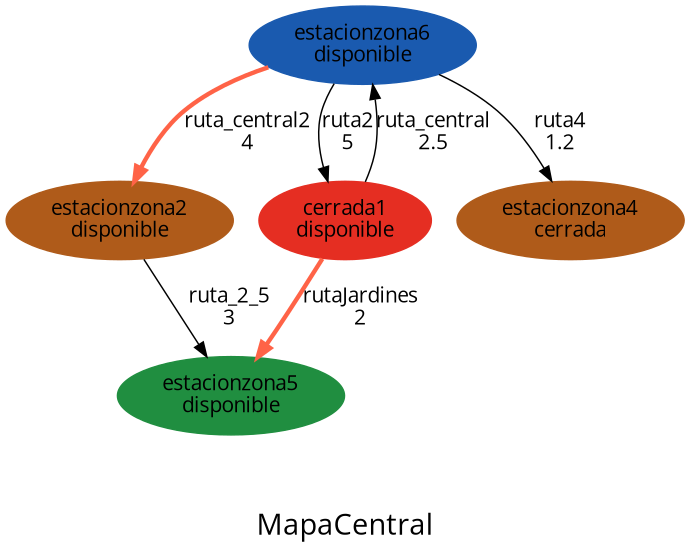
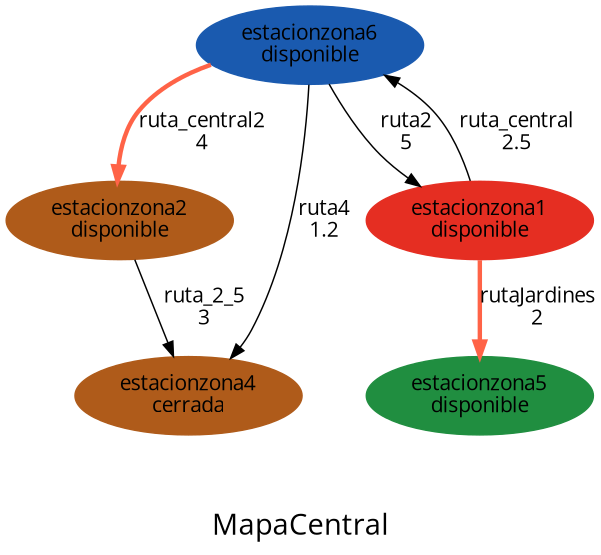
node "cerrada1 disponible": label "cerrada1 disponible" -> "estacionzona1 disponible"
edge "estacionzona2 disponible" -> "estacionzona5 disponible": now "estacionzona2 disponible" -> "estacionzona4 cerrada"
